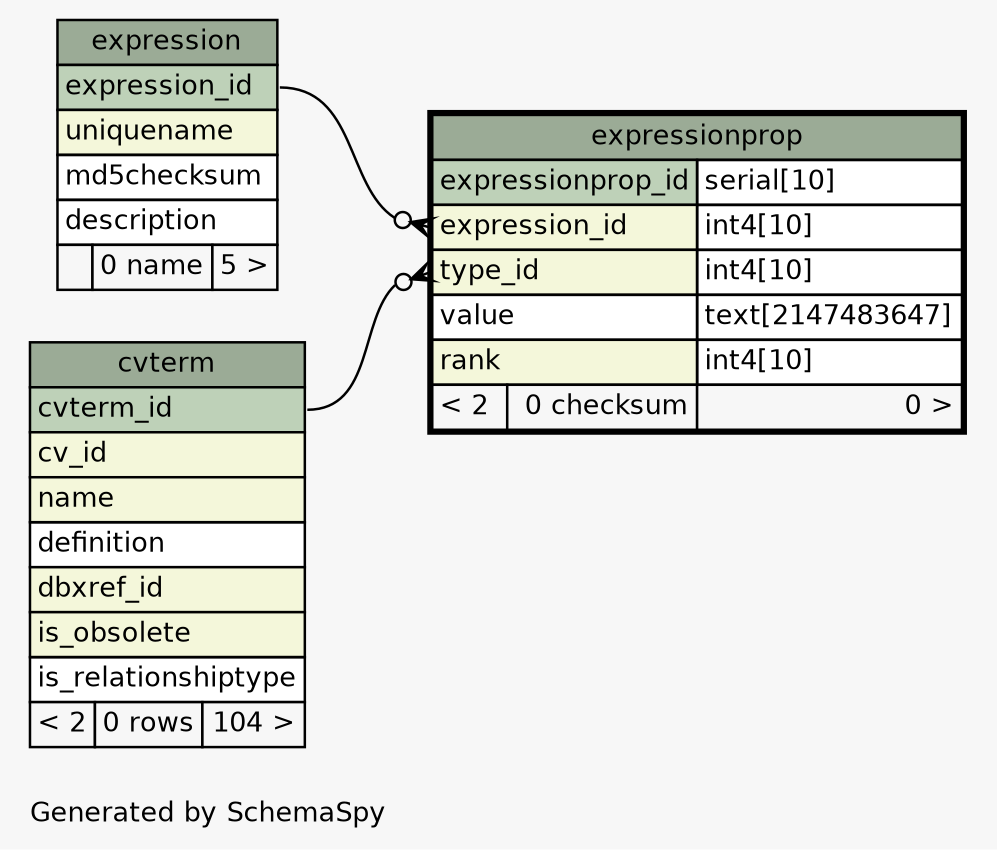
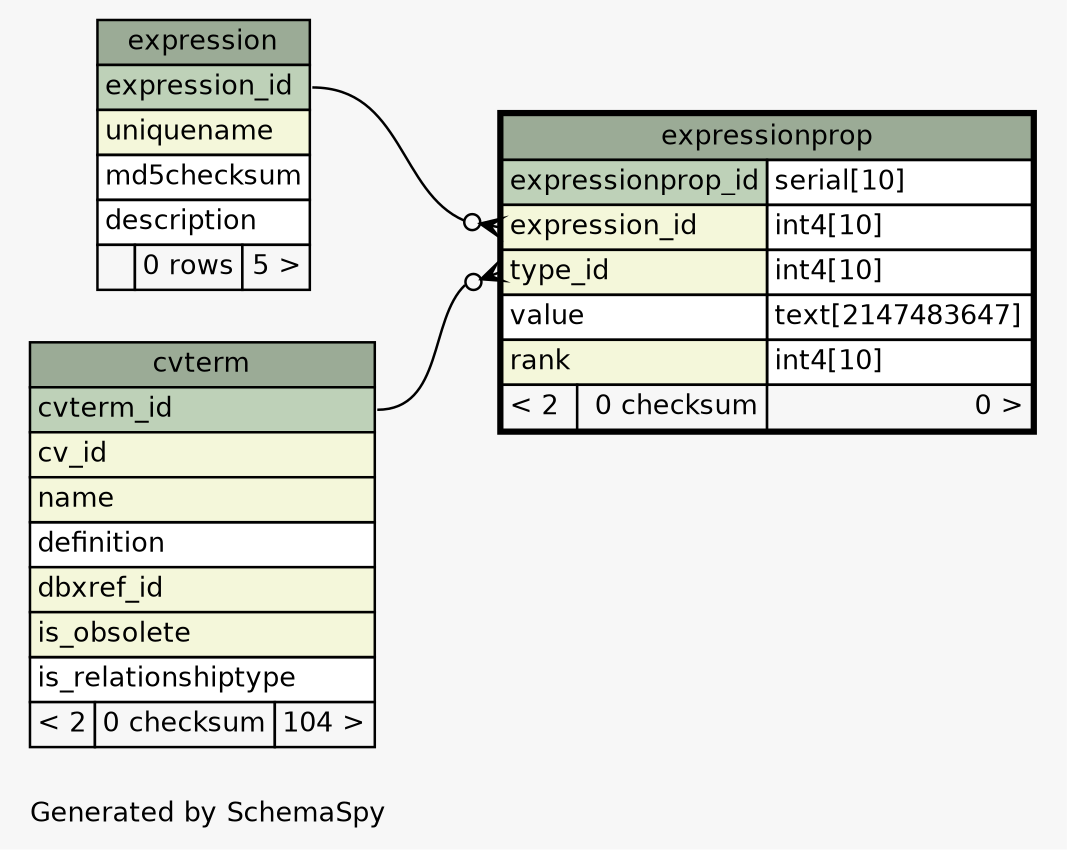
node "expression": text "0 name" -> "0 rows"
node "cvterm": text "0 rows" -> "0 checksum"
